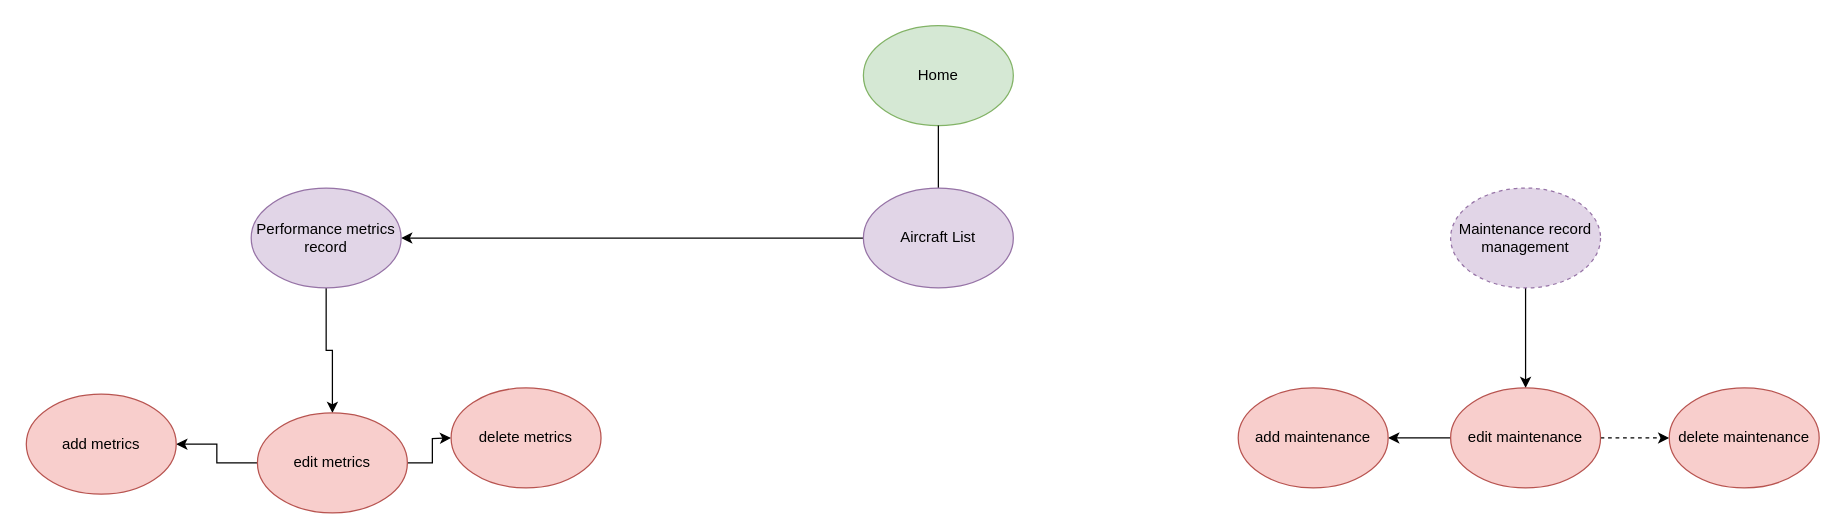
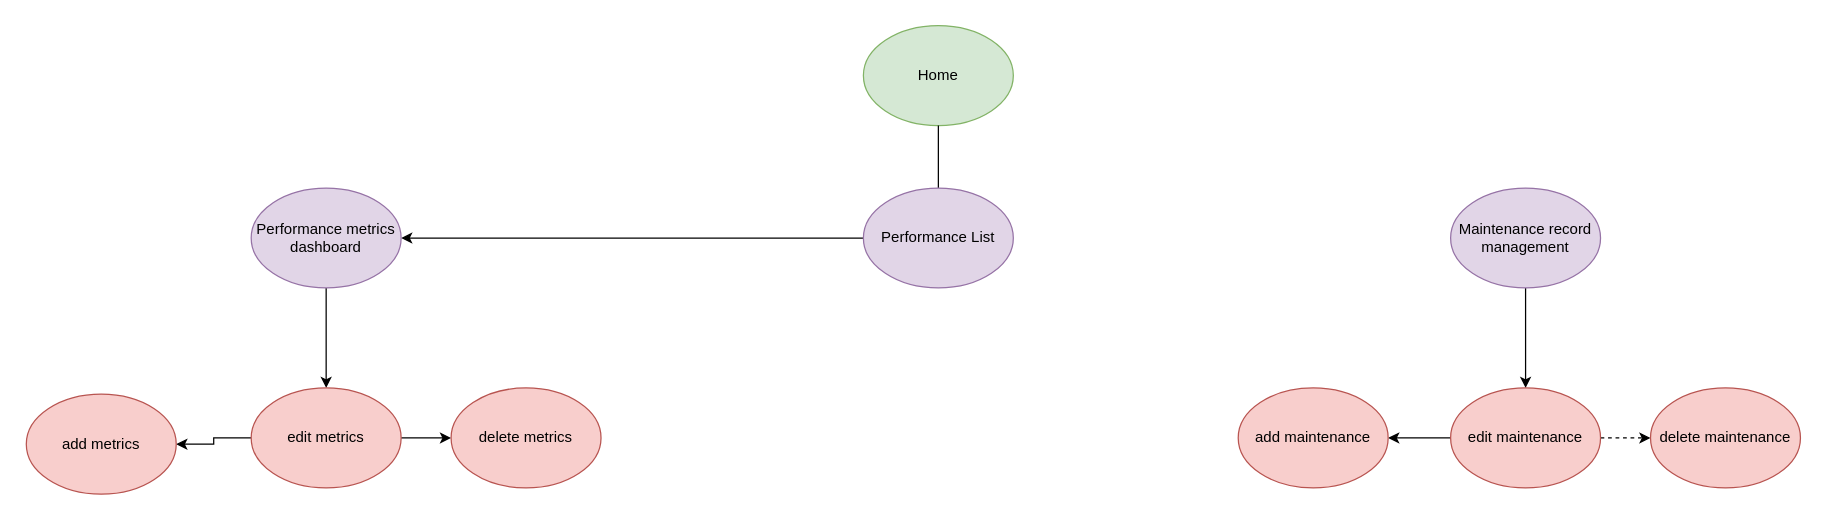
node "Performance metrics record": label "Performance metrics record" -> "Performance metrics dashboard"
node "Aircraft List": label "Aircraft List" -> "Performance List"
node "Maintenance record management": style dashed -> solid
node "delete maintenance": moved (1744, 438) -> (1726, 438)
node "edit metrics": moved (332, 463) -> (326, 438)
